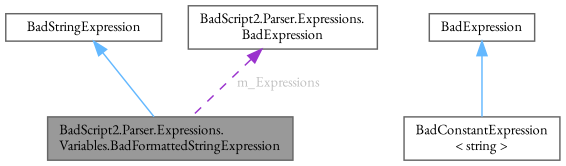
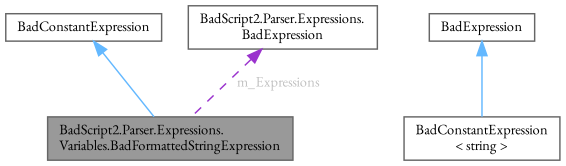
node "BadStringExpression": label "BadStringExpression" -> "BadConstantExpression"
